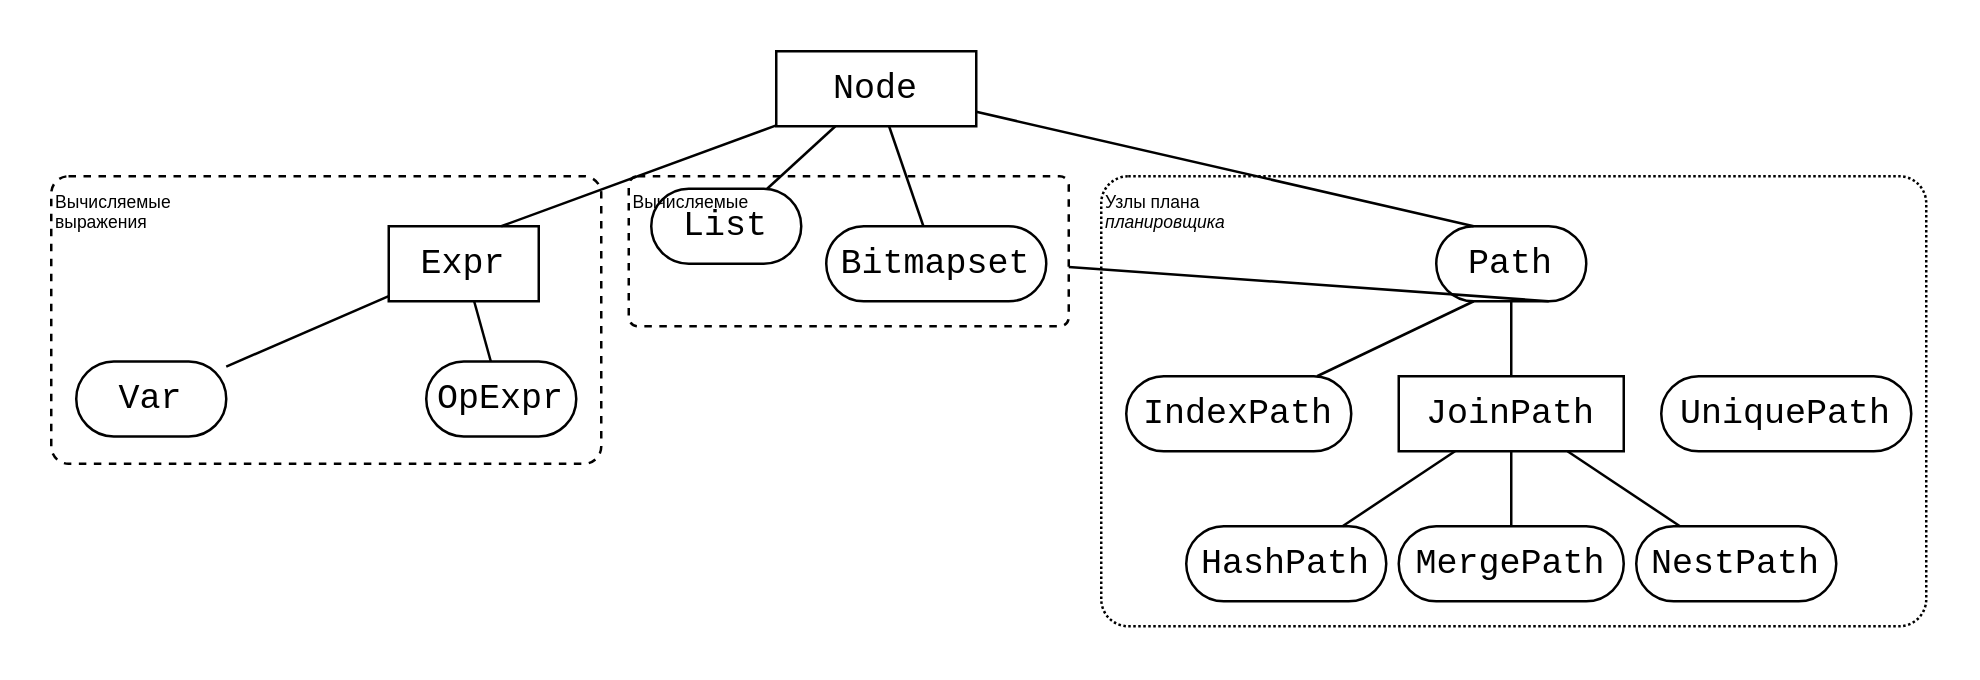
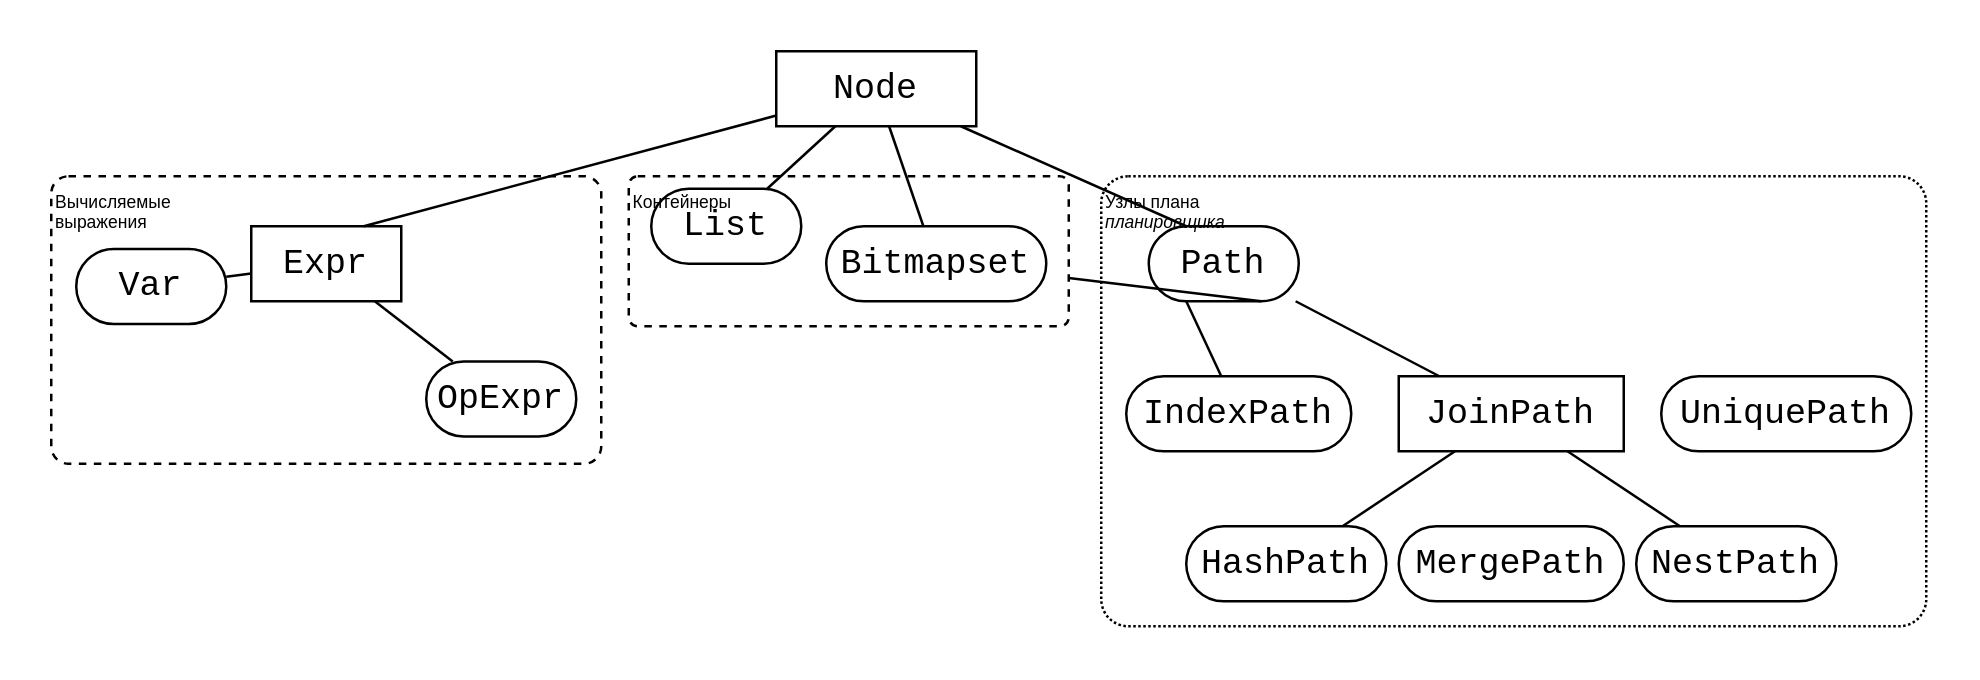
node "Вычисляемые": label "Вычисляемые" -> "Контейнеры"
node "Expr": moved (464, 264) -> (326, 264)
node "Path": moved (1511, 264) -> (1224, 264)
node "Var": moved (151, 399) -> (151, 286)
edge "JoinPath" -- "MergePath": removed
